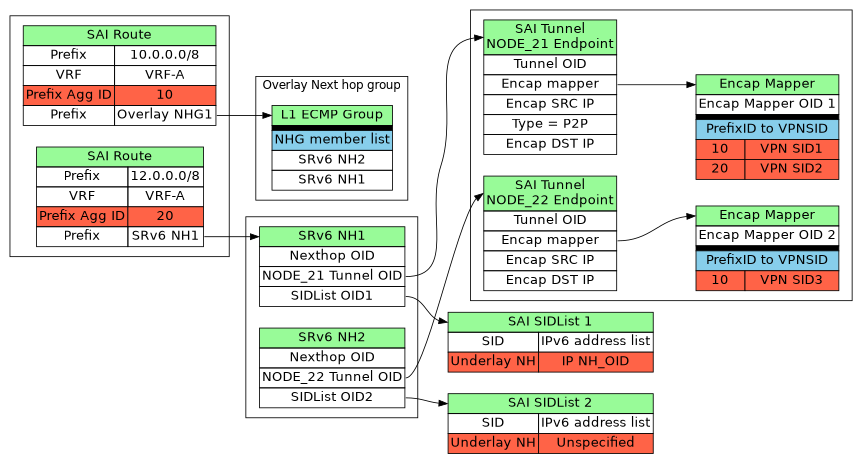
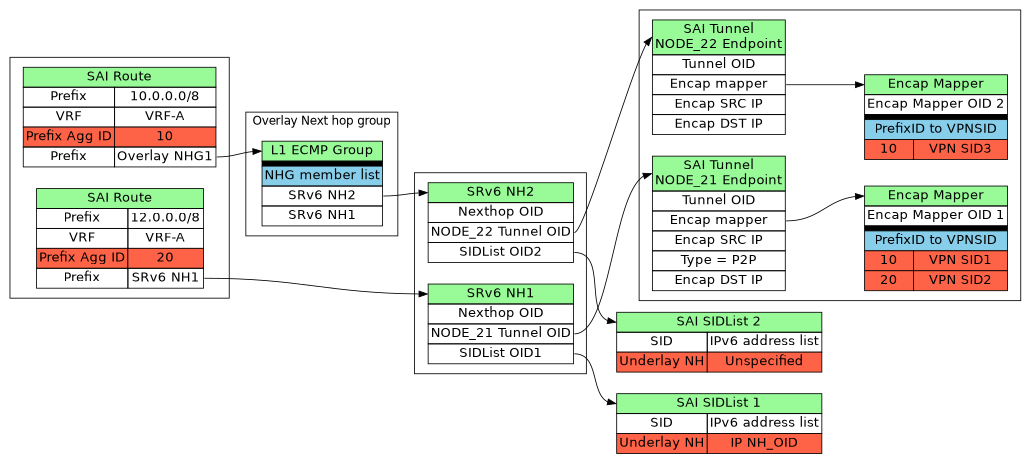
edge "L1 ECMP Group" -> "SRv6 NH2": added
